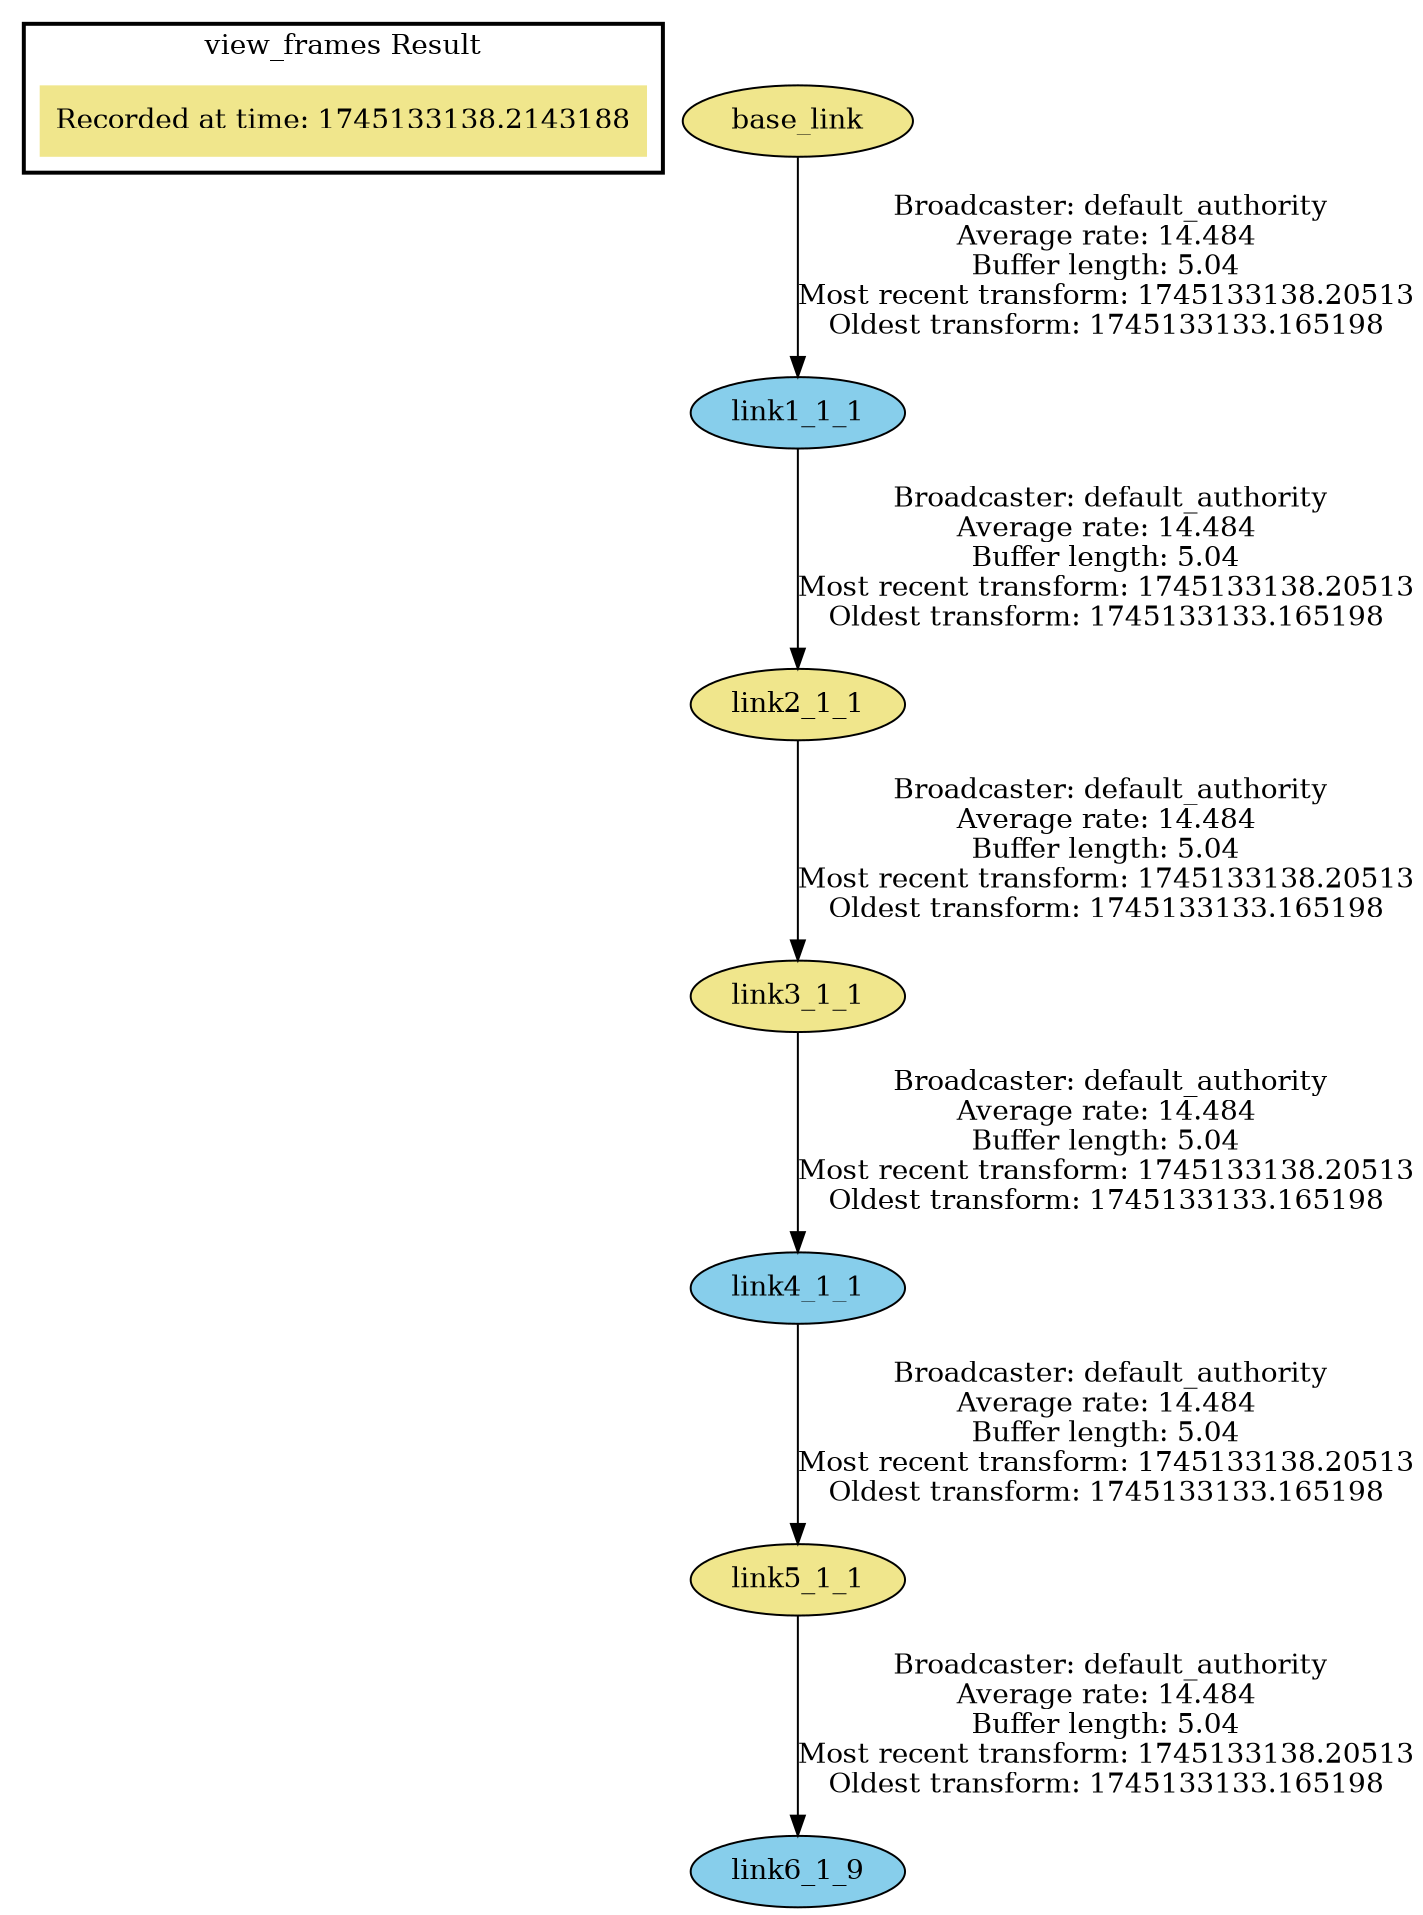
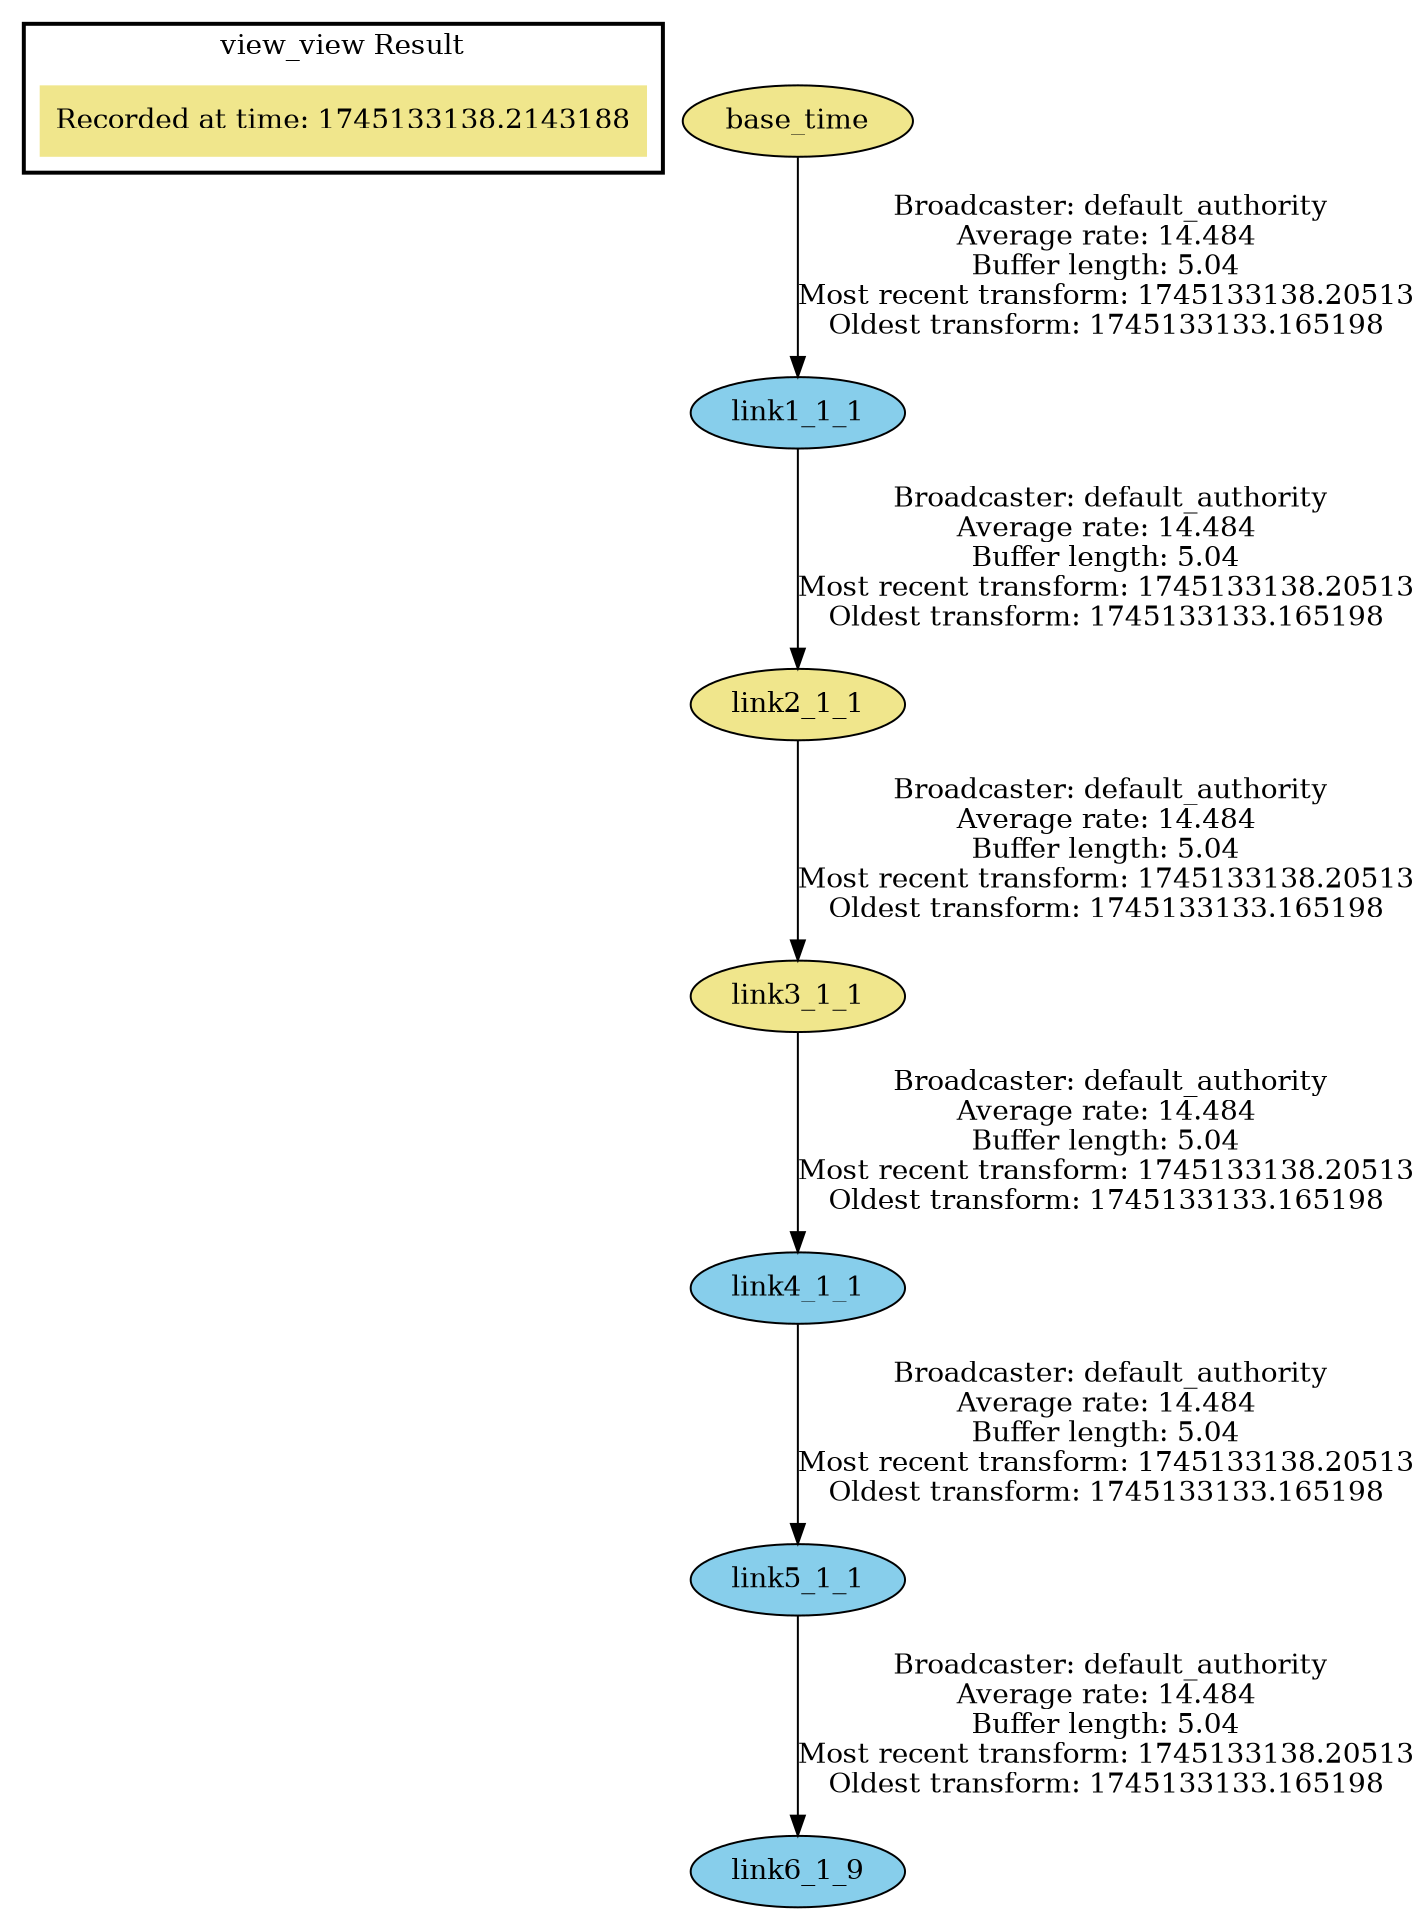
cluster "view_frames Result": label "view_frames Result" -> "view_view Result"
node "base_link": label "base_link" -> "base_time"
node "link5_1_1": fillcolor khaki -> skyblue
